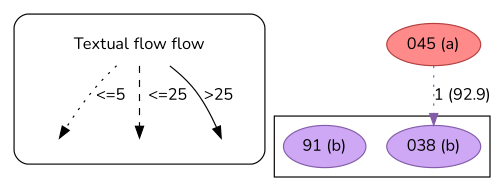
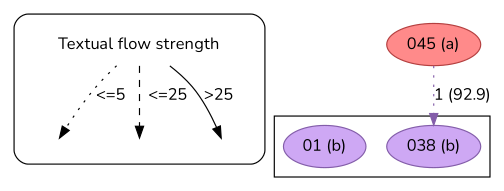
node "Textual flow flow": label "Textual flow flow" -> "Textual flow strength"
node "91 (b)": label "91 (b)" -> "01 (b)"
